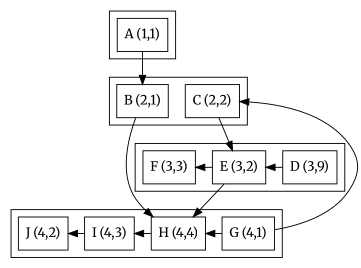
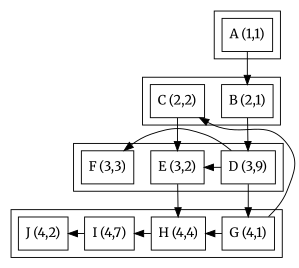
edge "B (2,1)" -> "H (4,4)": now "B (2,1)" -> "D (3,9)"
edge "E (3,2)" -> "F (3,3)": now "D (3,9)" -> "F (3,3)"
edge "D (3,9)" -> "G (4,1)": added
node "I (4,3)": label "I (4,3)" -> "I (4,7)"
